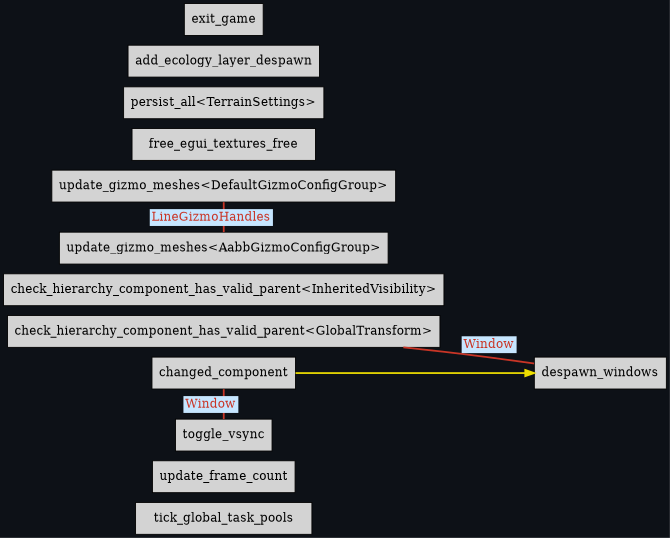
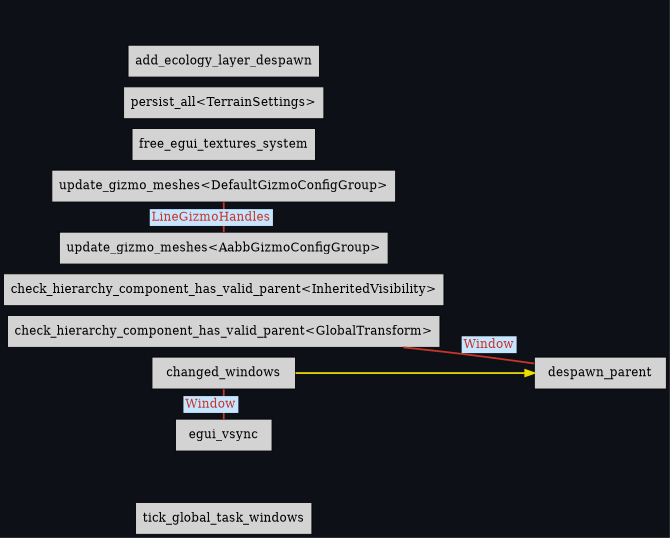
node "exit_game": removed
node "free_egui_textures_free": label "free_egui_textures_free" -> "free_egui_textures_system"
node "changed_component": label "changed_component" -> "changed_windows"
node "despawn_windows": label "despawn_windows" -> "despawn_parent"
node "toggle_vsync": label "toggle_vsync" -> "egui_vsync"
node "update_frame_count": removed
node "tick_global_task_pools": label "tick_global_task_pools" -> "tick_global_task_windows"
